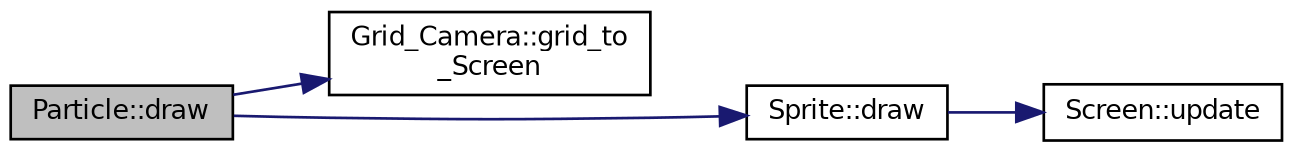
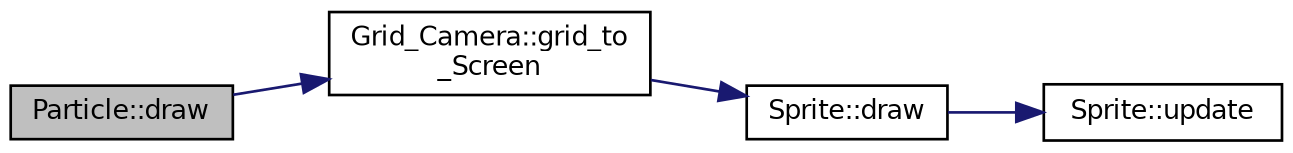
node "Screen::update": label "Screen::update" -> "Sprite::update"
edge "Particle::draw" -> "Sprite::draw": now "Grid_Camera::grid_to _Screen" -> "Sprite::draw"
